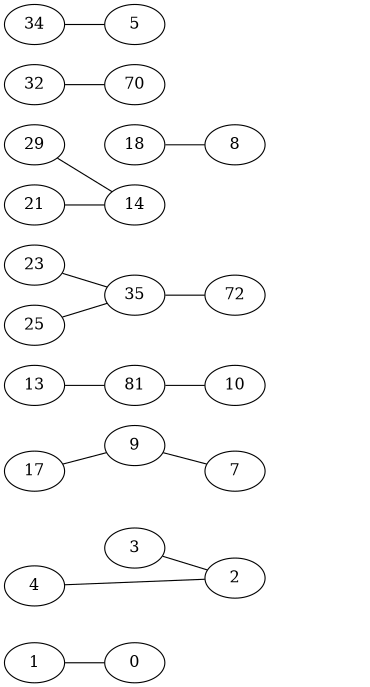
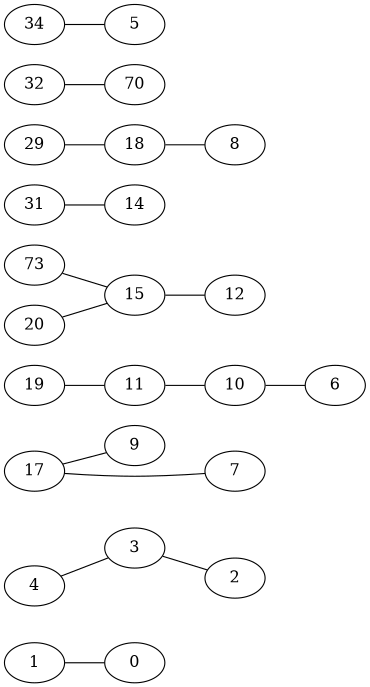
edge "29" -- "14": now "29" -- "18"
node "21": label "21" -> "31"
node "23": label "23" -> "73"
node "35": label "35" -> "15"
node "72": label "72" -> "12"
node "25": label "25" -> "20"
node "13": label "13" -> "19"
node "81": label "81" -> "11"
node "6": added
edge "9" -- "7": now "17" -- "7"
edge "2" -- "4": now "3" -- "4"
